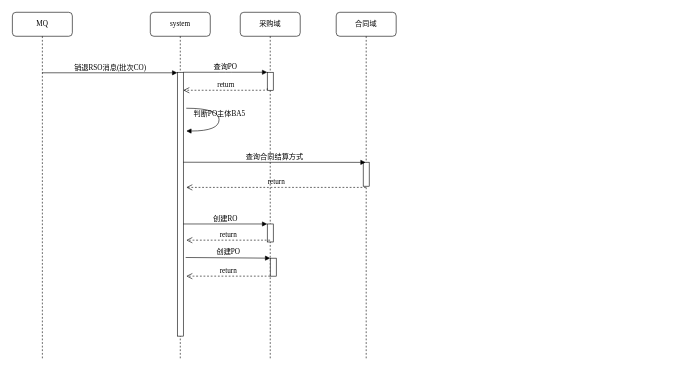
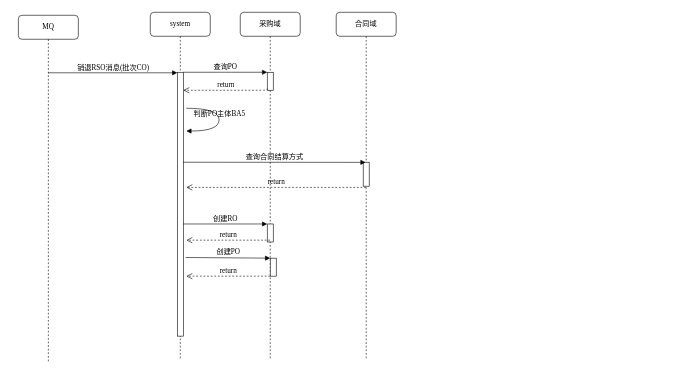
node "MQ": moved (42, 186) -> (48, 189)
